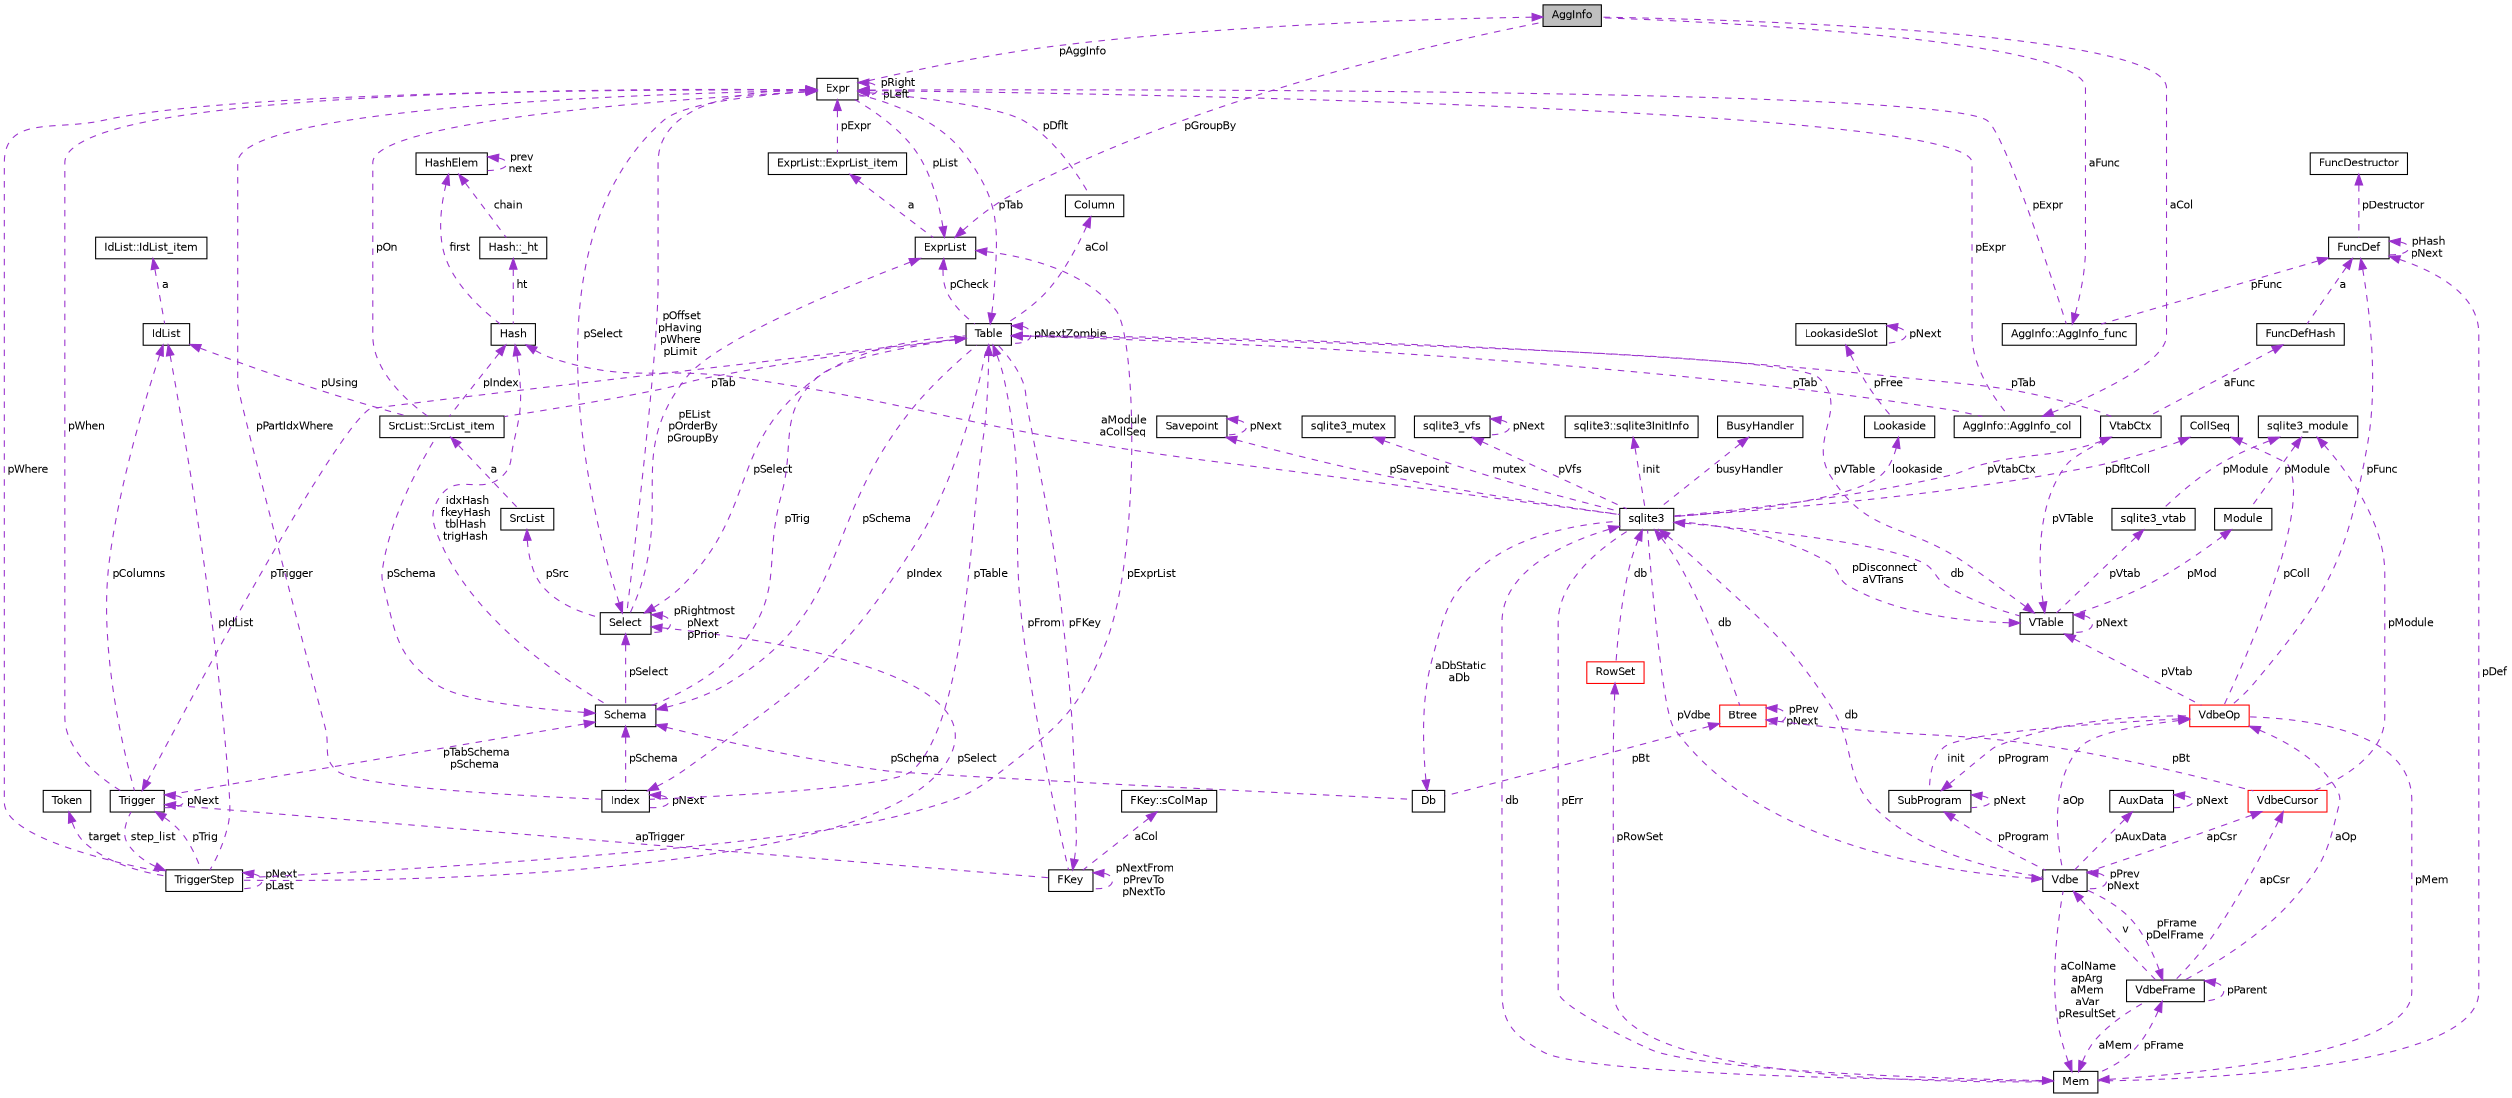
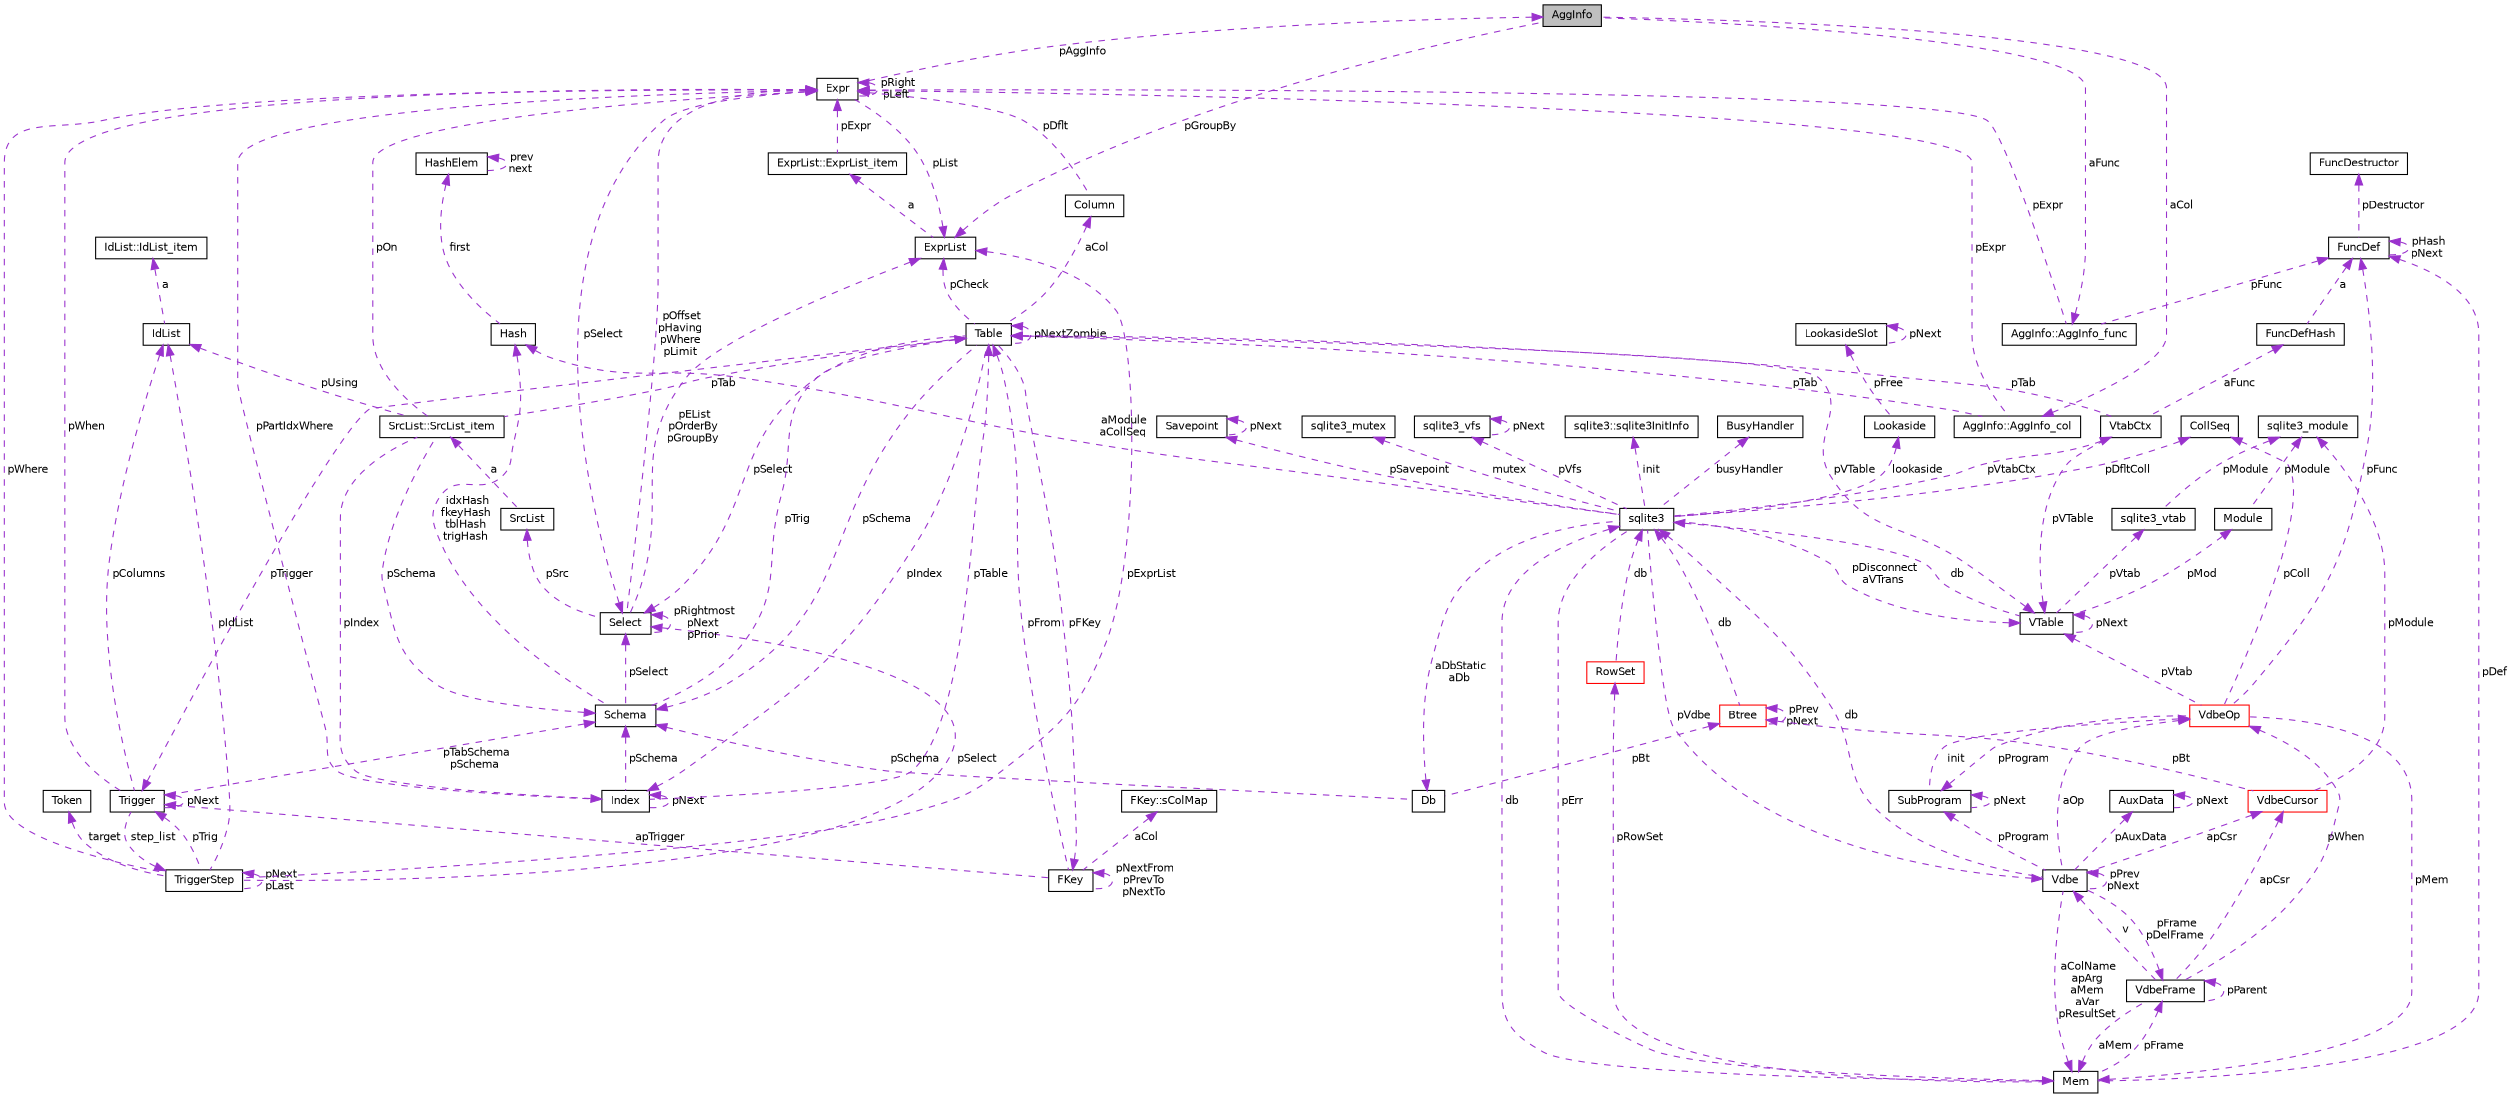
edge "Expr" -> "Table": removed, label "pTab"
node "Hash::_ht": removed
edge "SrcList::SrcList_item" -> "Hash": now "SrcList::SrcList_item" -> "Index"
edge "VdbeFrame" -> "VdbeOp": label " aOp" -> " pWhen"
